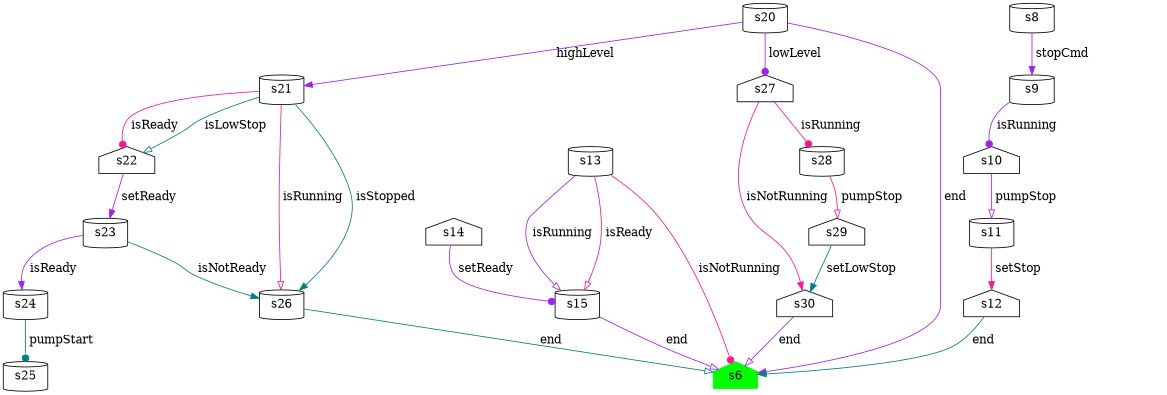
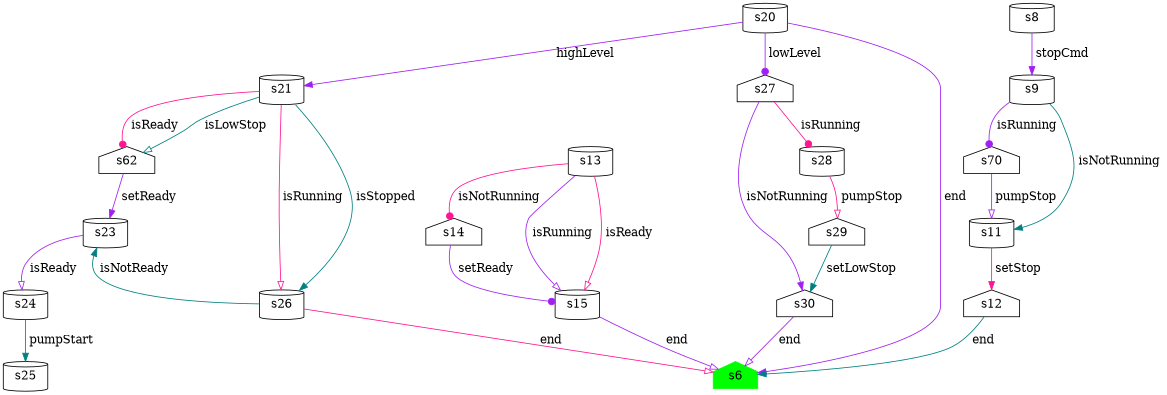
node "s22": label "s22" -> "s62"
node "s10": label "s10" -> "s70"
edge "s9" -> "s11": added, label "isNotRunning"
edge "s27" -> "s30": color deeppink -> purple
edge "s23" -> "s24": arrowhead normal -> onormal
edge "s13" -> "s6": now "s13" -> "s14"
edge "s23" -> "s26": reversed
edge "s24" -> "s25": arrowhead dot -> normal
edge "s26" -> "s6": color teal -> deeppink
